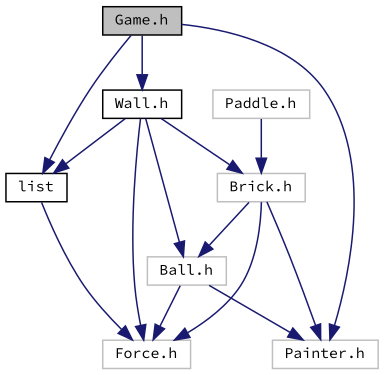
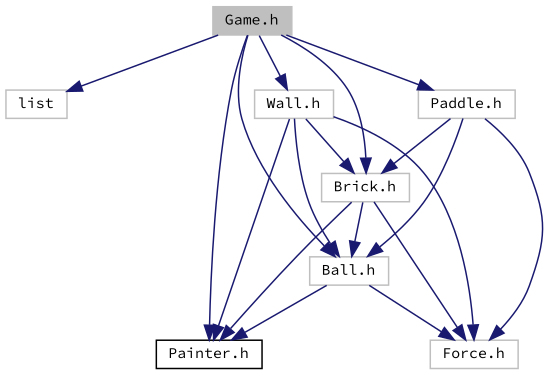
node "Game.h": color black -> grey75
edge "Game.h" -> "Paddle.h": added
edge "Game.h" -> "Brick.h": added
node "Wall.h": color black -> grey75
edge "Wall.h" -> "list": now "Wall.h" -> "Painter.h"
edge "Game.h" -> "Ball.h": added
node "list": color black -> grey75
edge "Paddle.h" -> "Ball.h": added
edge "list" -> "Force.h": now "Paddle.h" -> "Force.h"
node "Painter.h": color grey75 -> black
